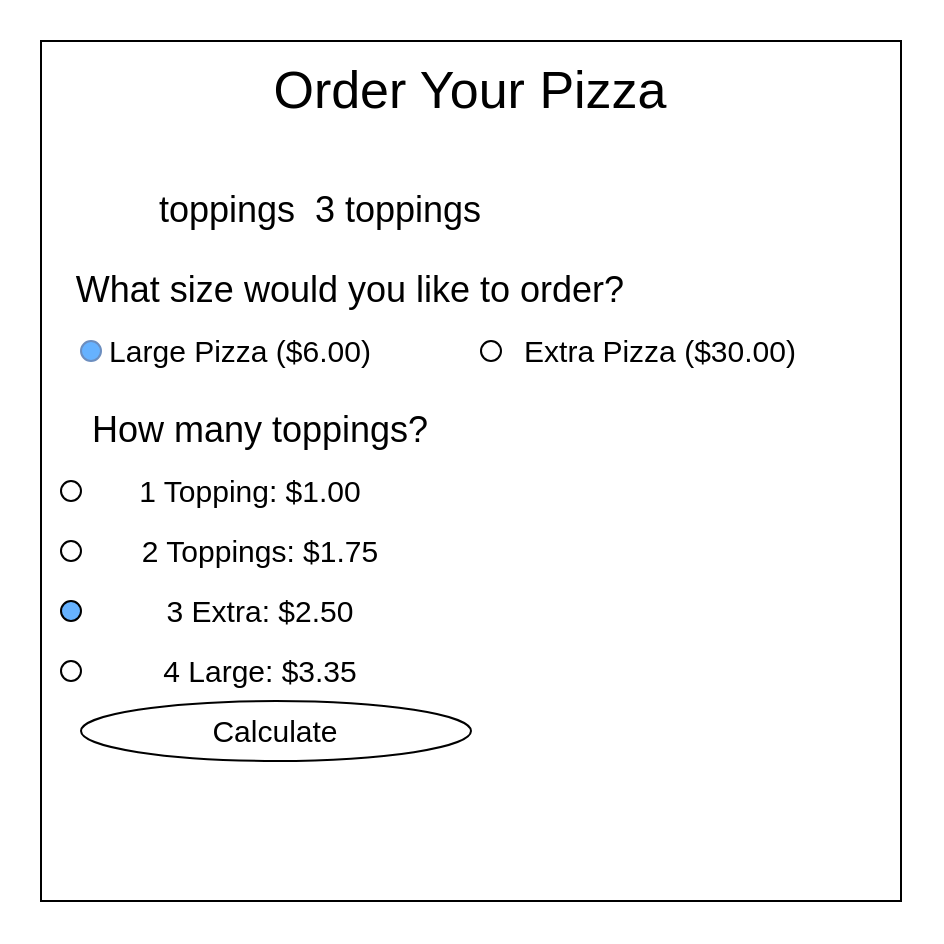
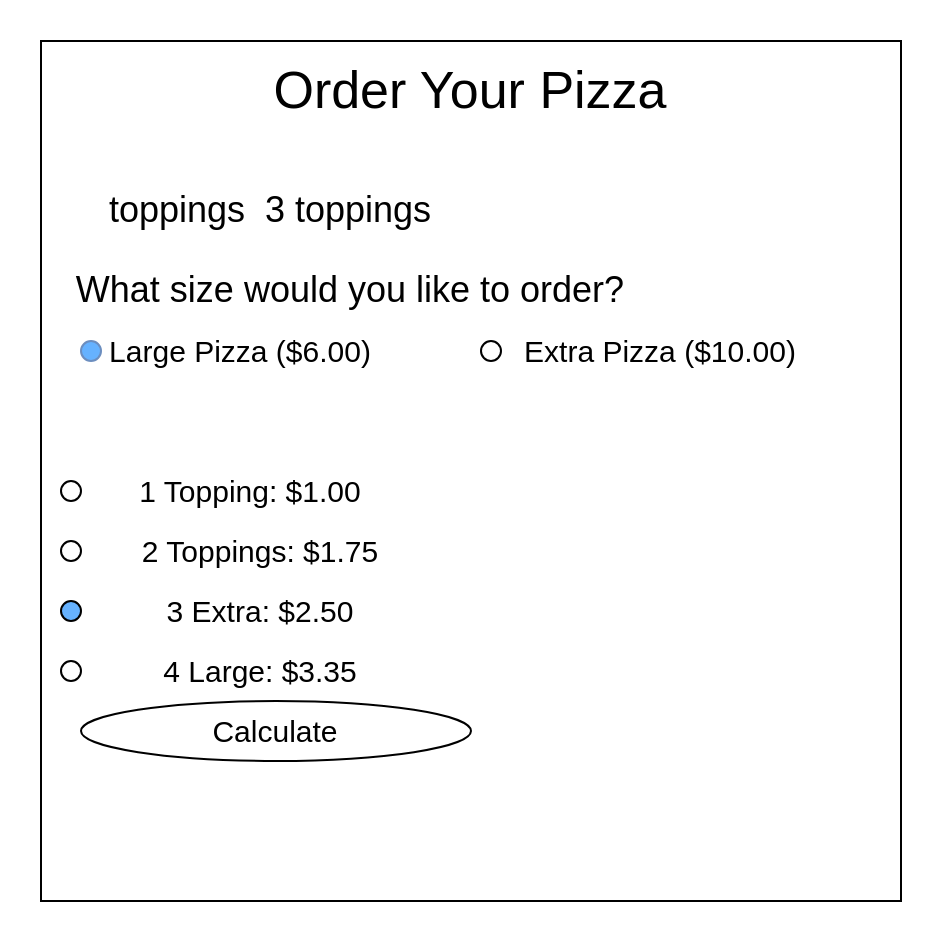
node "toppings 3 toppings": moved (321, 211) -> (271, 211)
node "Extra Pizza ($30.00)": label "Extra Pizza ($30.00)" -> "Extra Pizza ($10.00)"
node "How many toppings?": removed
